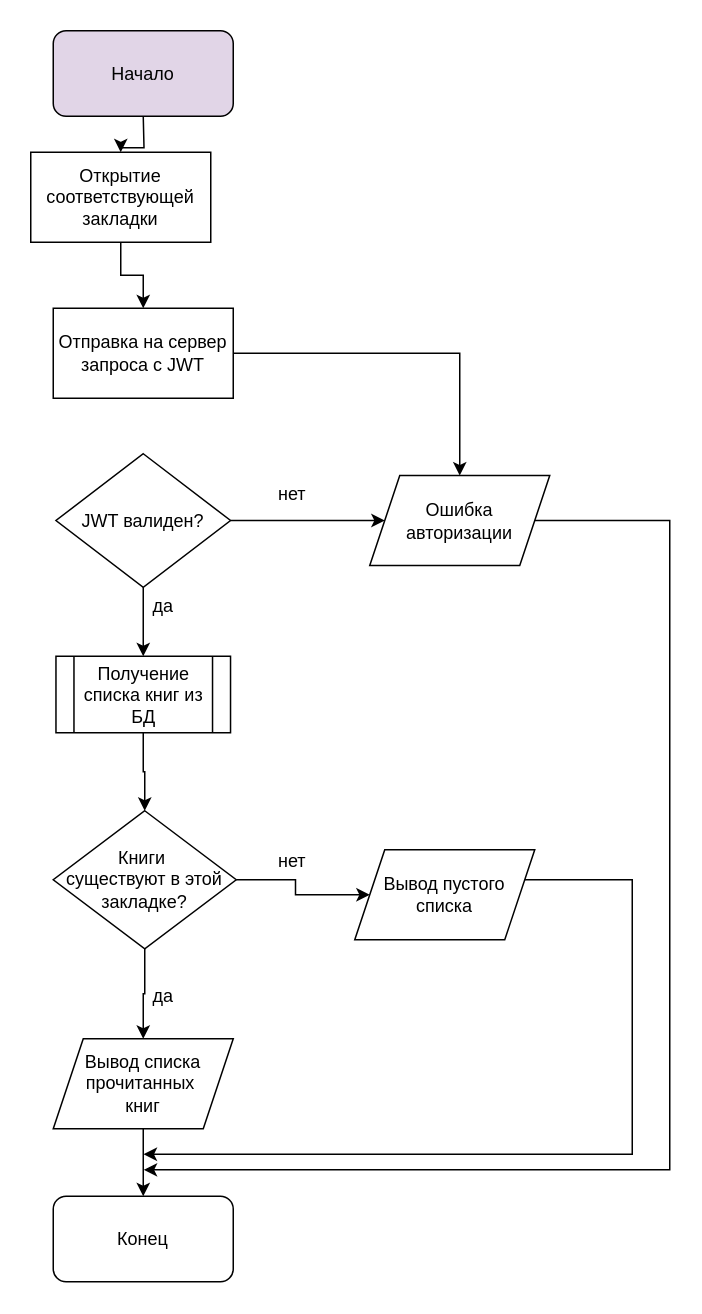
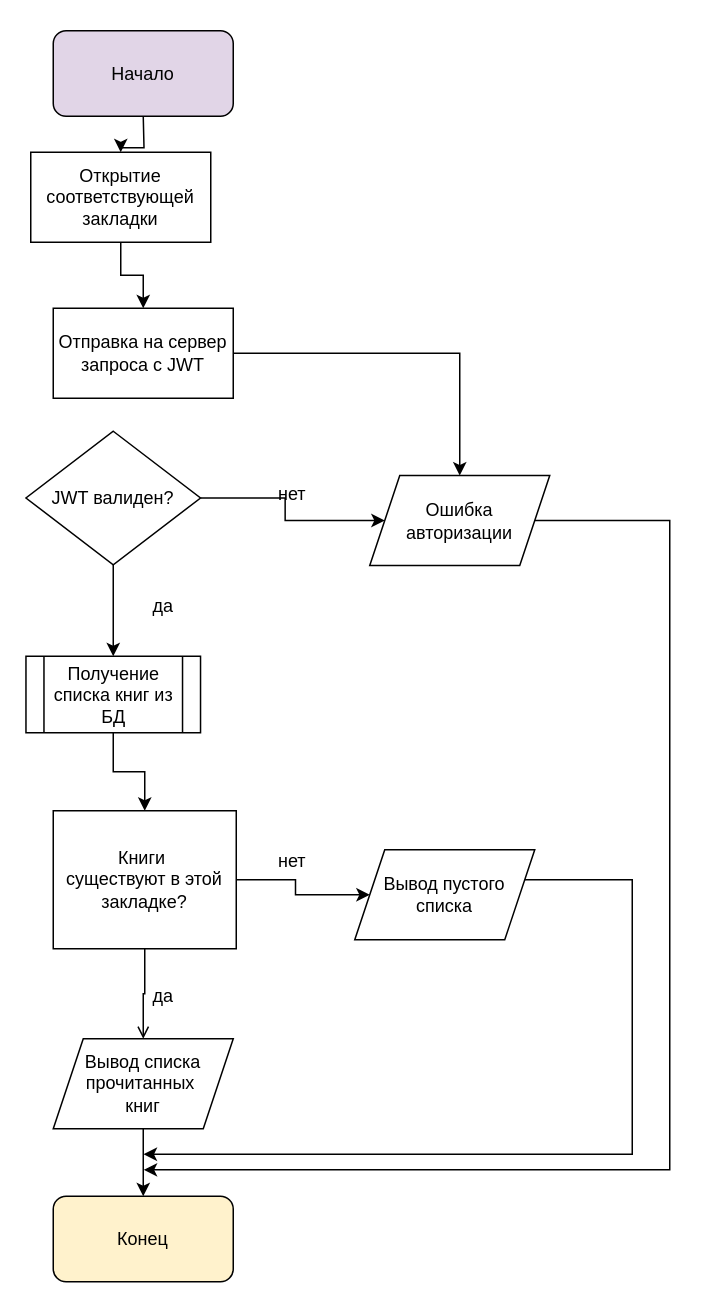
node "JWT валиден?": moved (143, 521) -> (113, 498)
node "Получение списка книг из БД": moved (143, 695) -> (113, 695)
node "Книги существуют в этой закладке?": shape diamond -> rectangle
edge "Книги существуют в этой закладке?" -> "Вывод списка прочитанных книг": arrowhead classic -> open
node "Конец": fillcolor #ffffff -> #fff2cc
